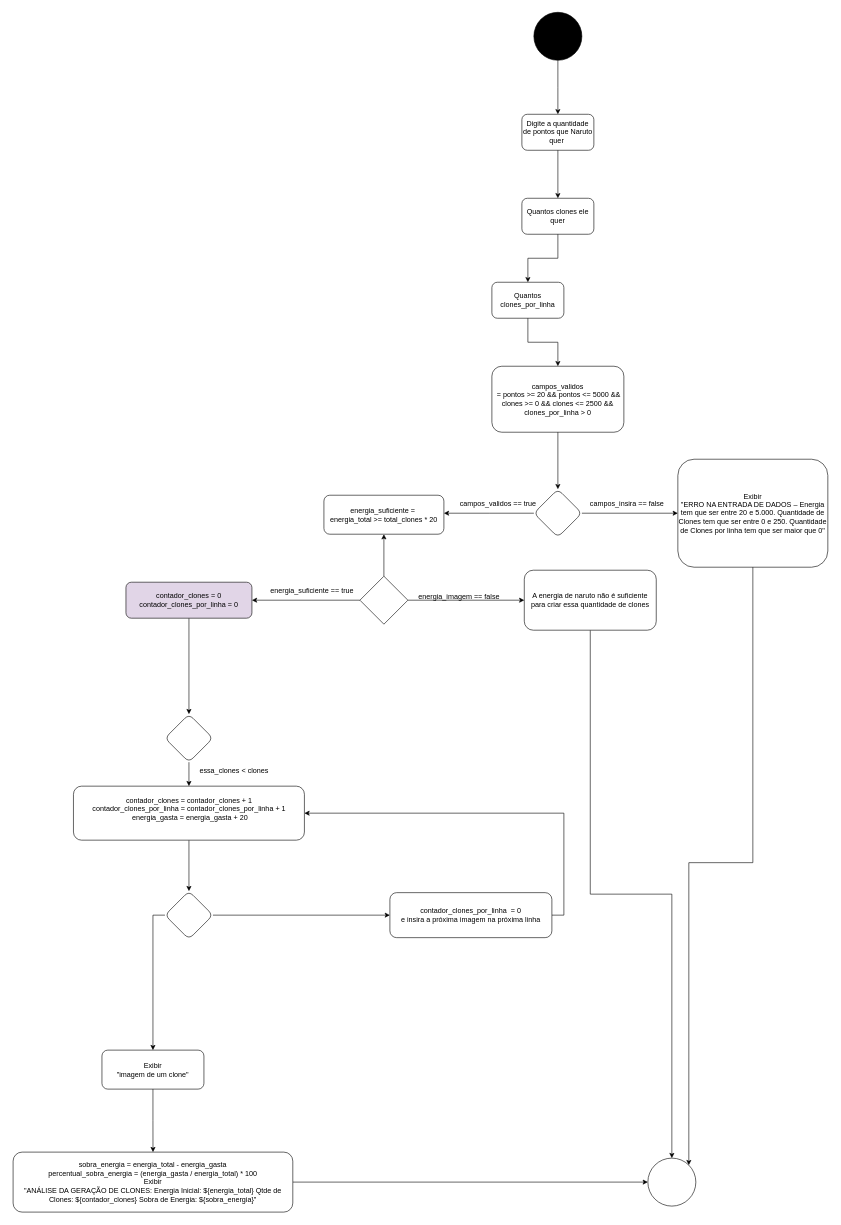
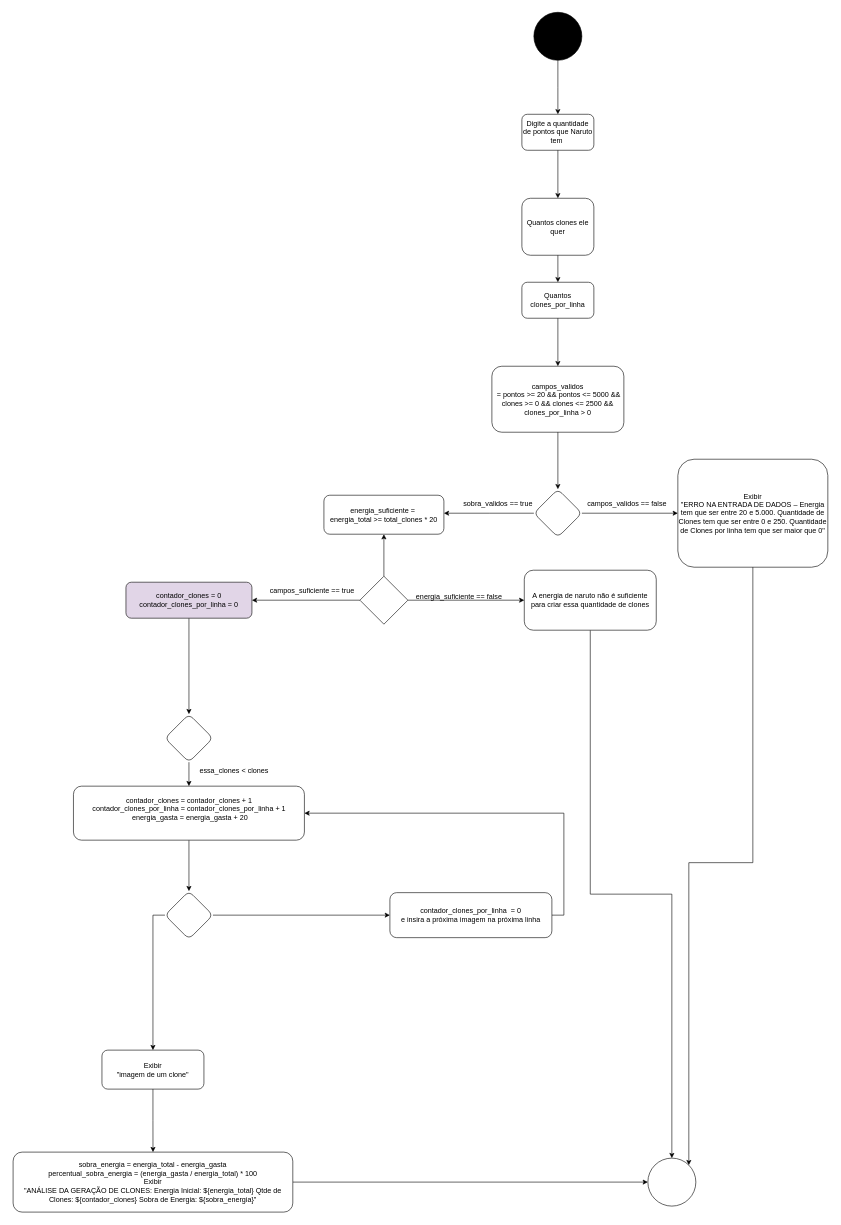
node "Digite a quantidade de pontos que Naruto quer": label "Digite a quantidade de pontos que Naruto quer" -> "Digite a quantidade de pontos que Naruto tem"
node "Quantos clones ele quer": size 72x36 -> 72x57
node "Quantos clones_por_linha": moved (528, 300) -> (558, 300)
node "campos_validos == true": label "campos_validos == true" -> "sobra_validos == true"
node "campos_insira == false": label "campos_insira == false" -> "campos_validos == false"
node "energia_suficiente == true": label "energia_suficiente == true" -> "campos_suficiente == true"
node "energia_imagem == false": label "energia_imagem == false" -> "energia_suficiente == false"
